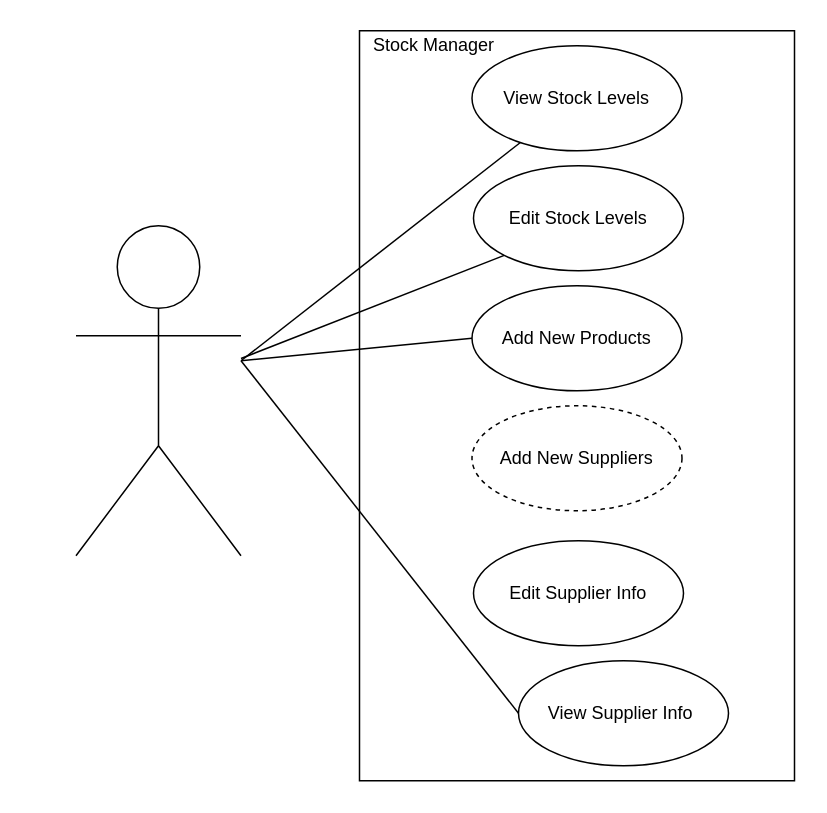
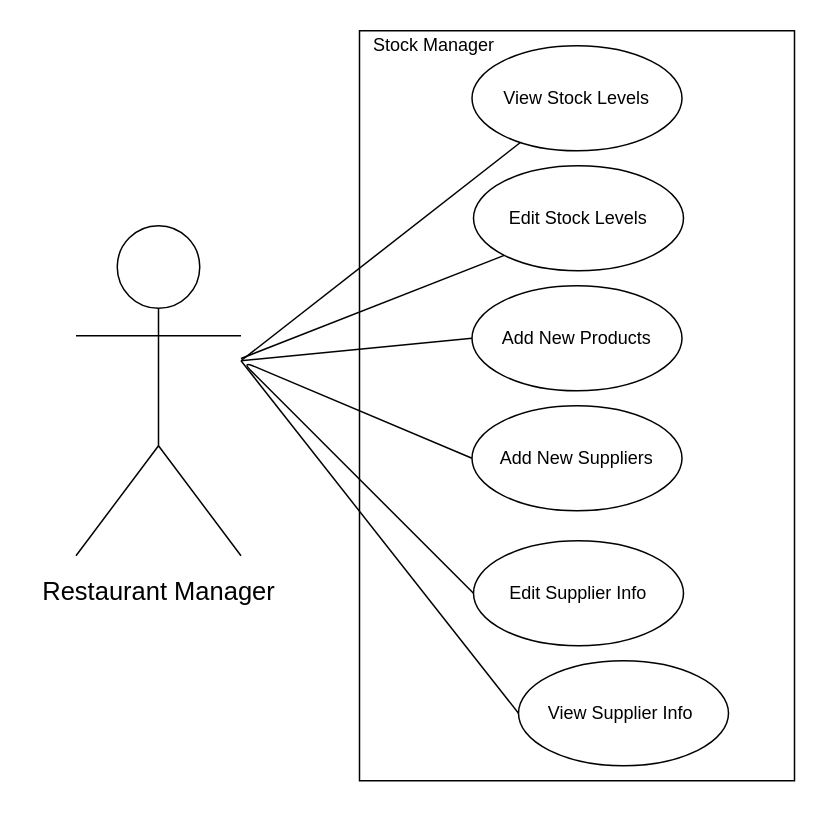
edge "Add New Suppliers" -- "Edit Supplier Info": added
node "Add New Suppliers": style dashed -> solid
node "Restaurant Manager": added
